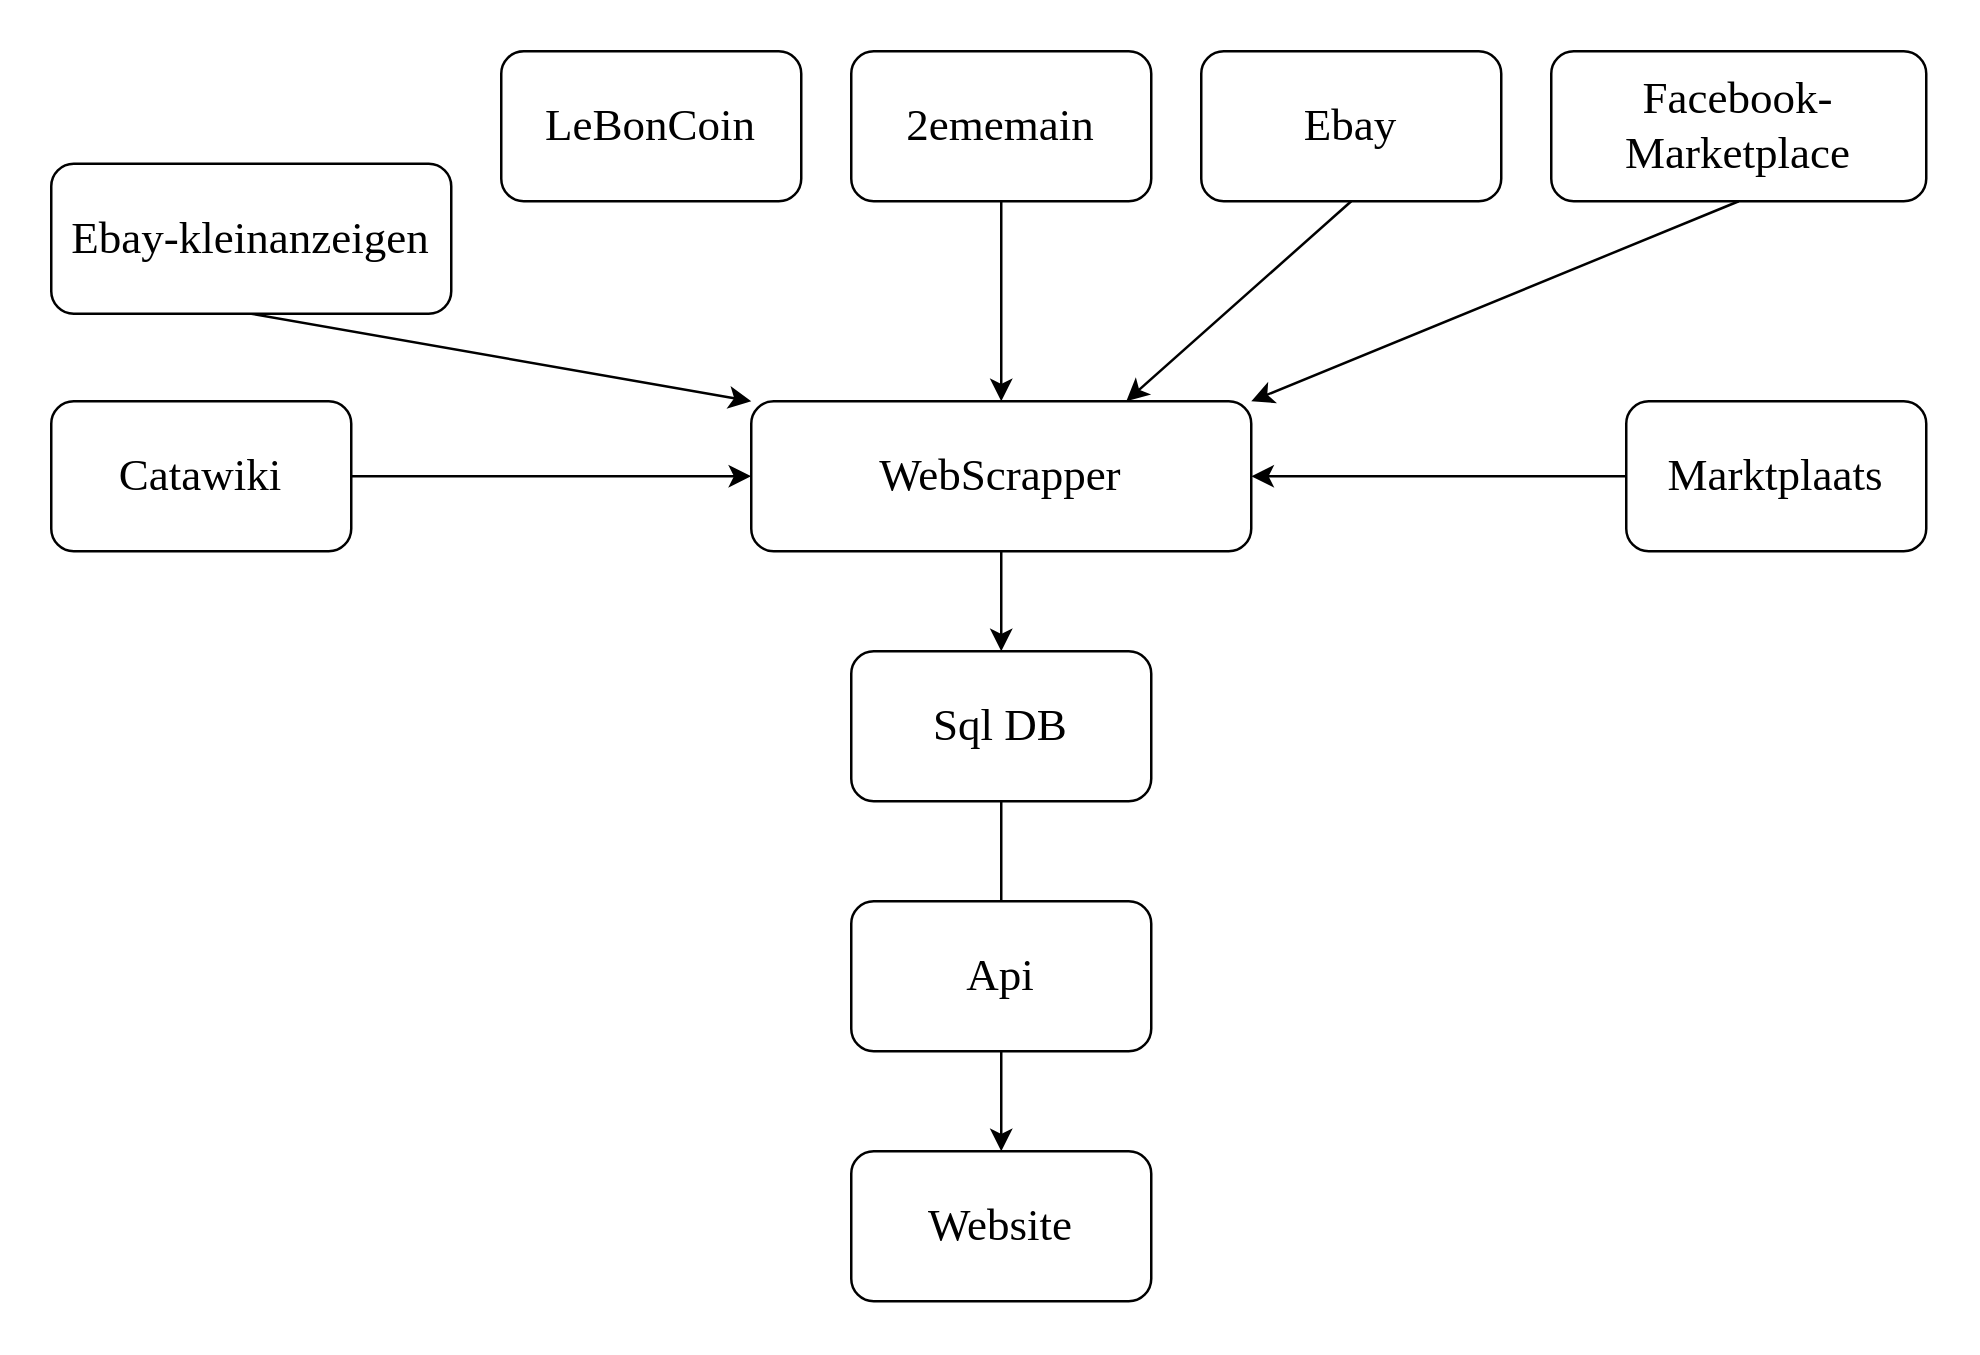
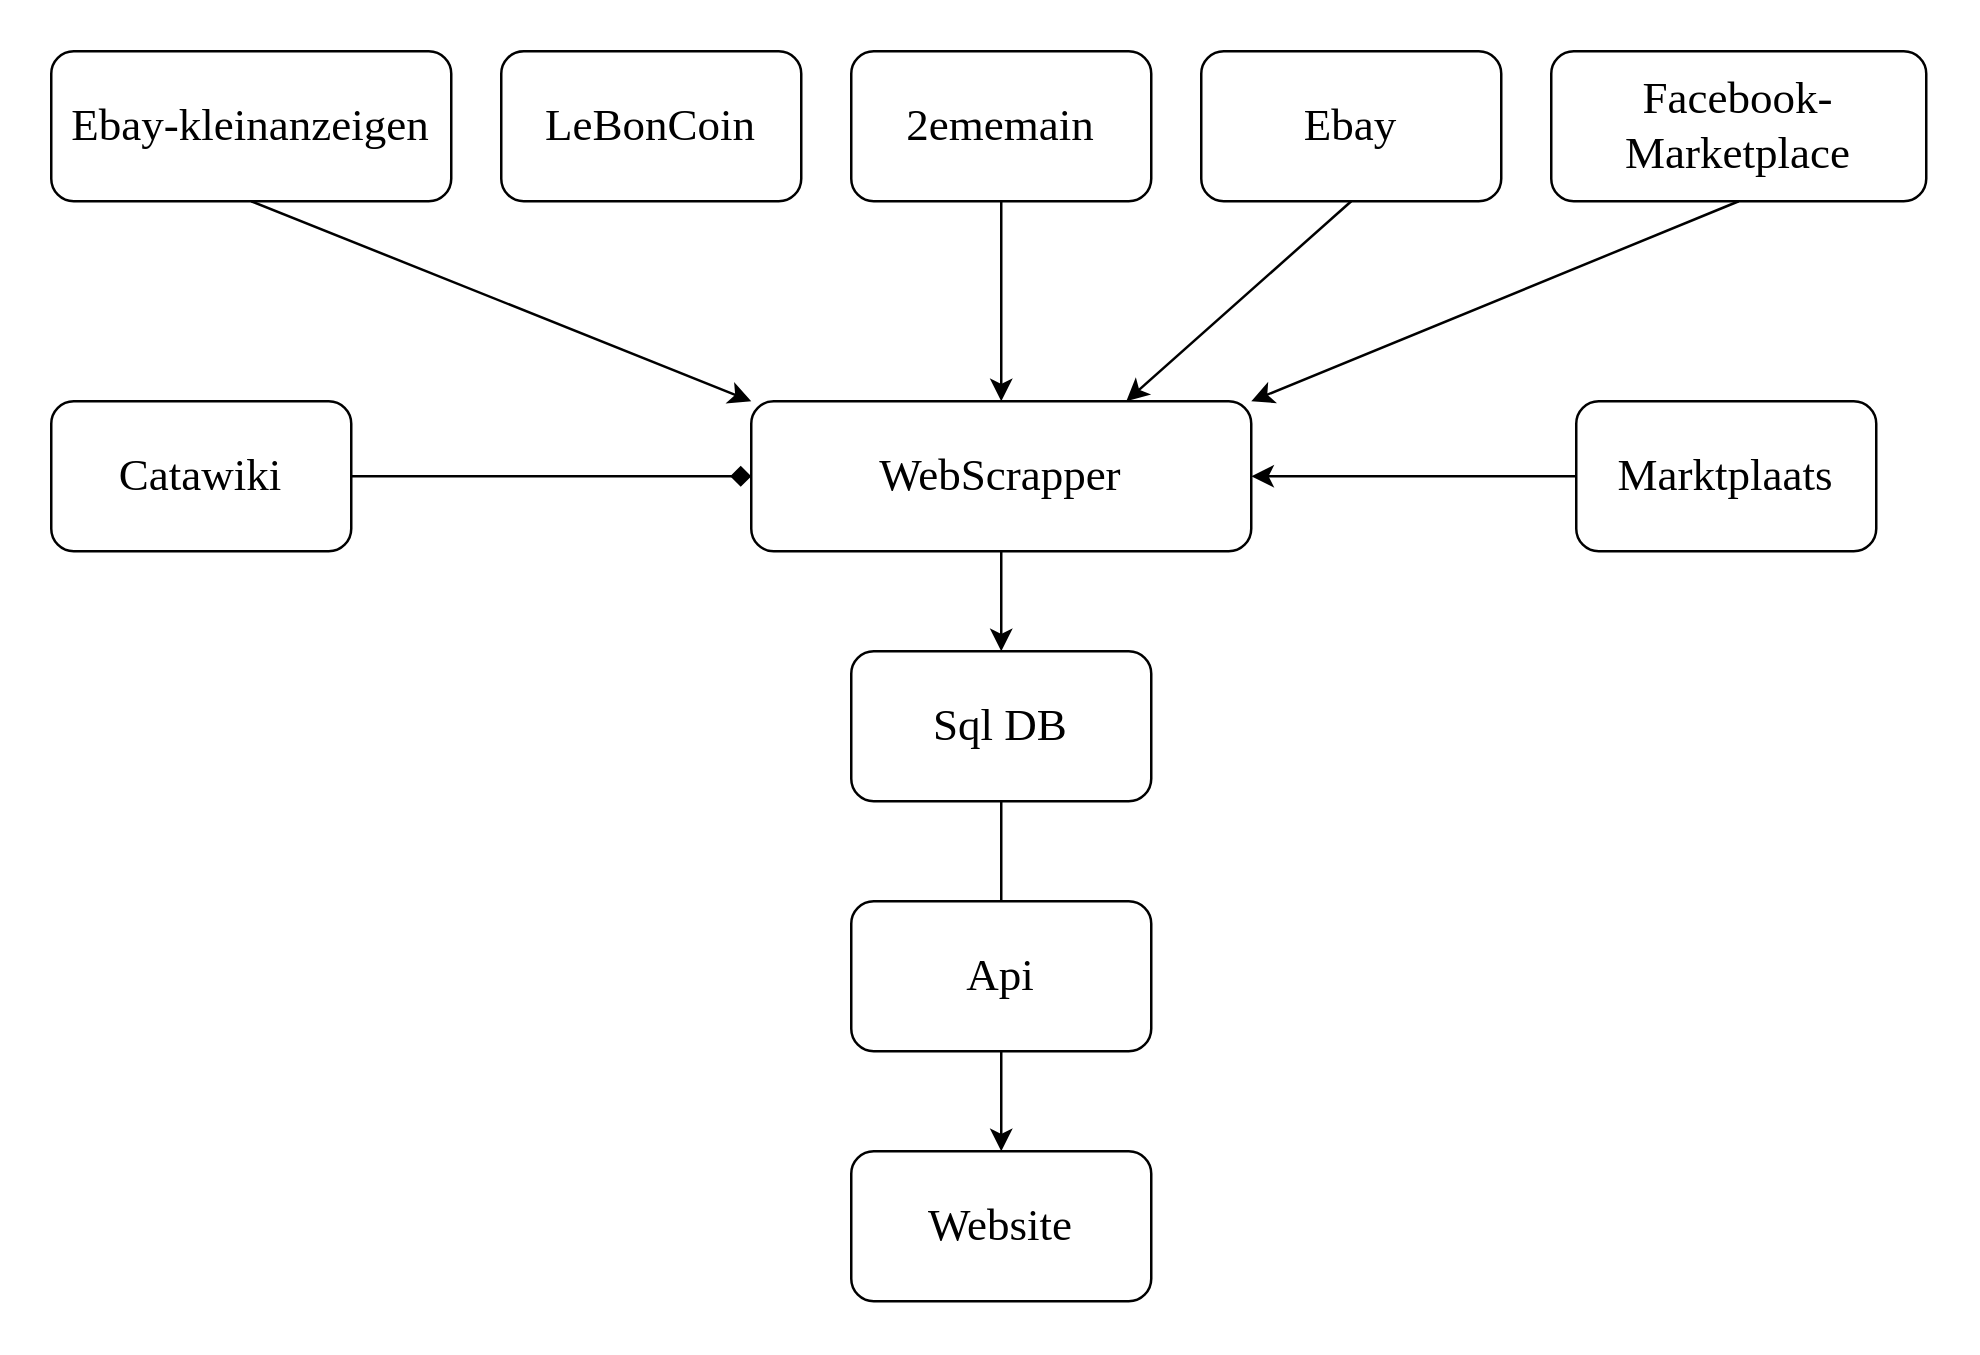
node "Ebay-kleinanzeigen": moved (251, 239) -> (251, 126)
edge "Catawiki" -> "WebScrapper": arrowhead classic -> diamond
node "Marktplaats": moved (1776, 476) -> (1726, 476)
